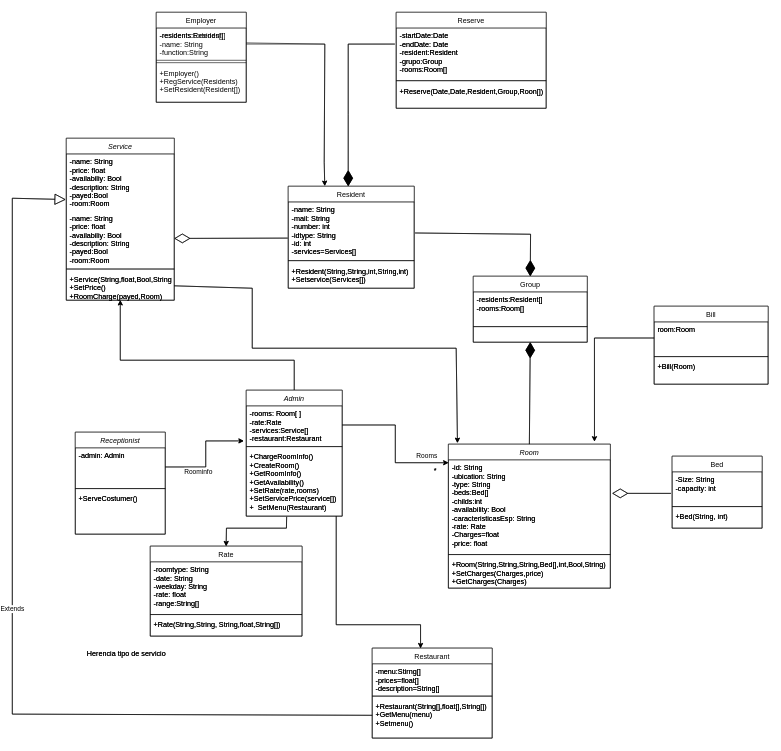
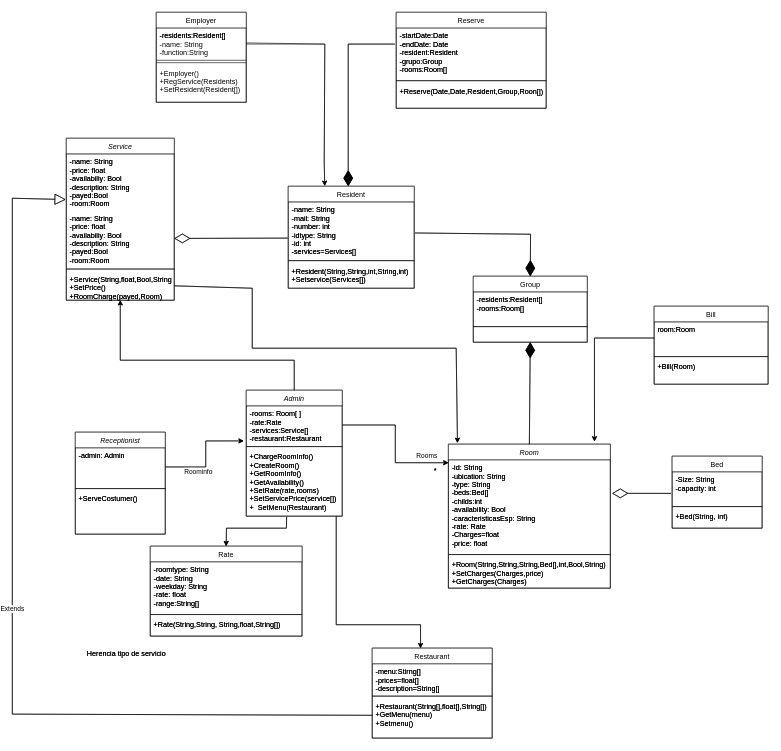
node "-residents:Extends[]": label "-residents:Extends[]" -> "-residents:Resident[]"
